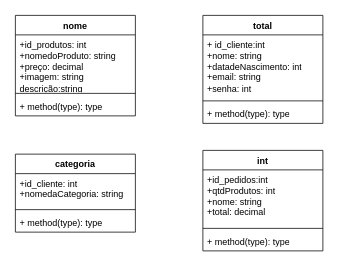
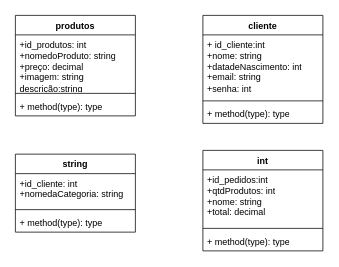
node "nome": label "nome" -> "produtos"
node "total": label "total" -> "cliente"
node "categoria": label "categoria" -> "string"
